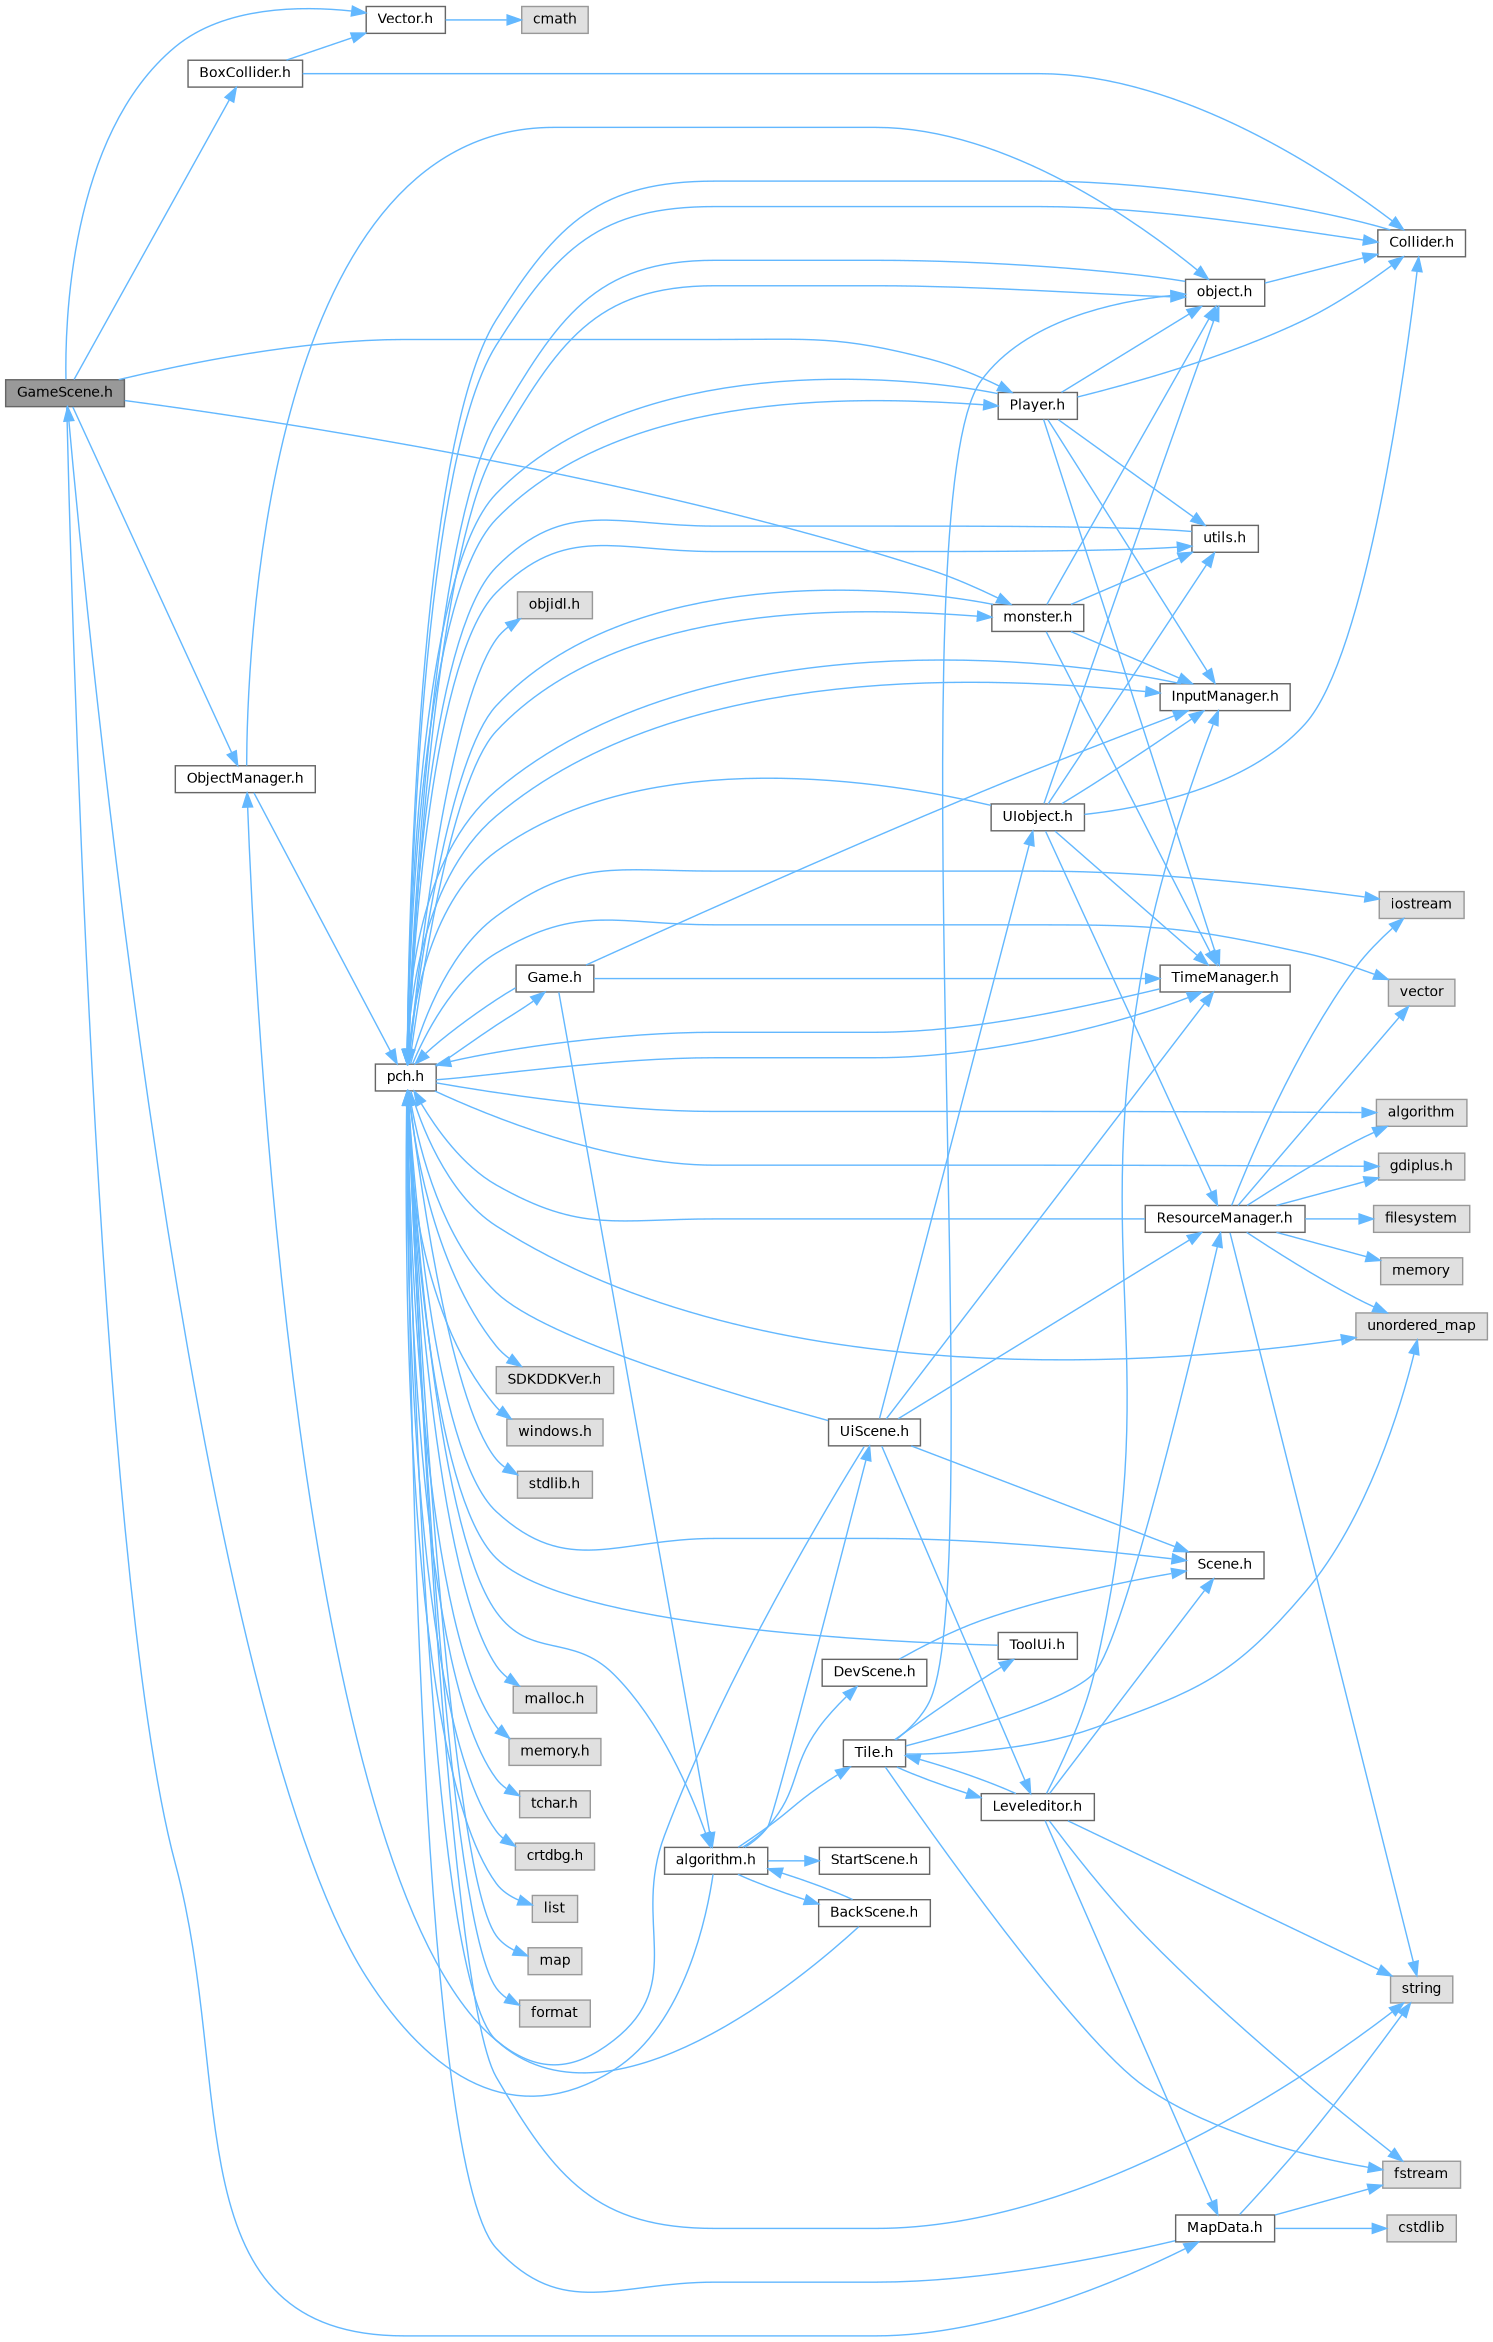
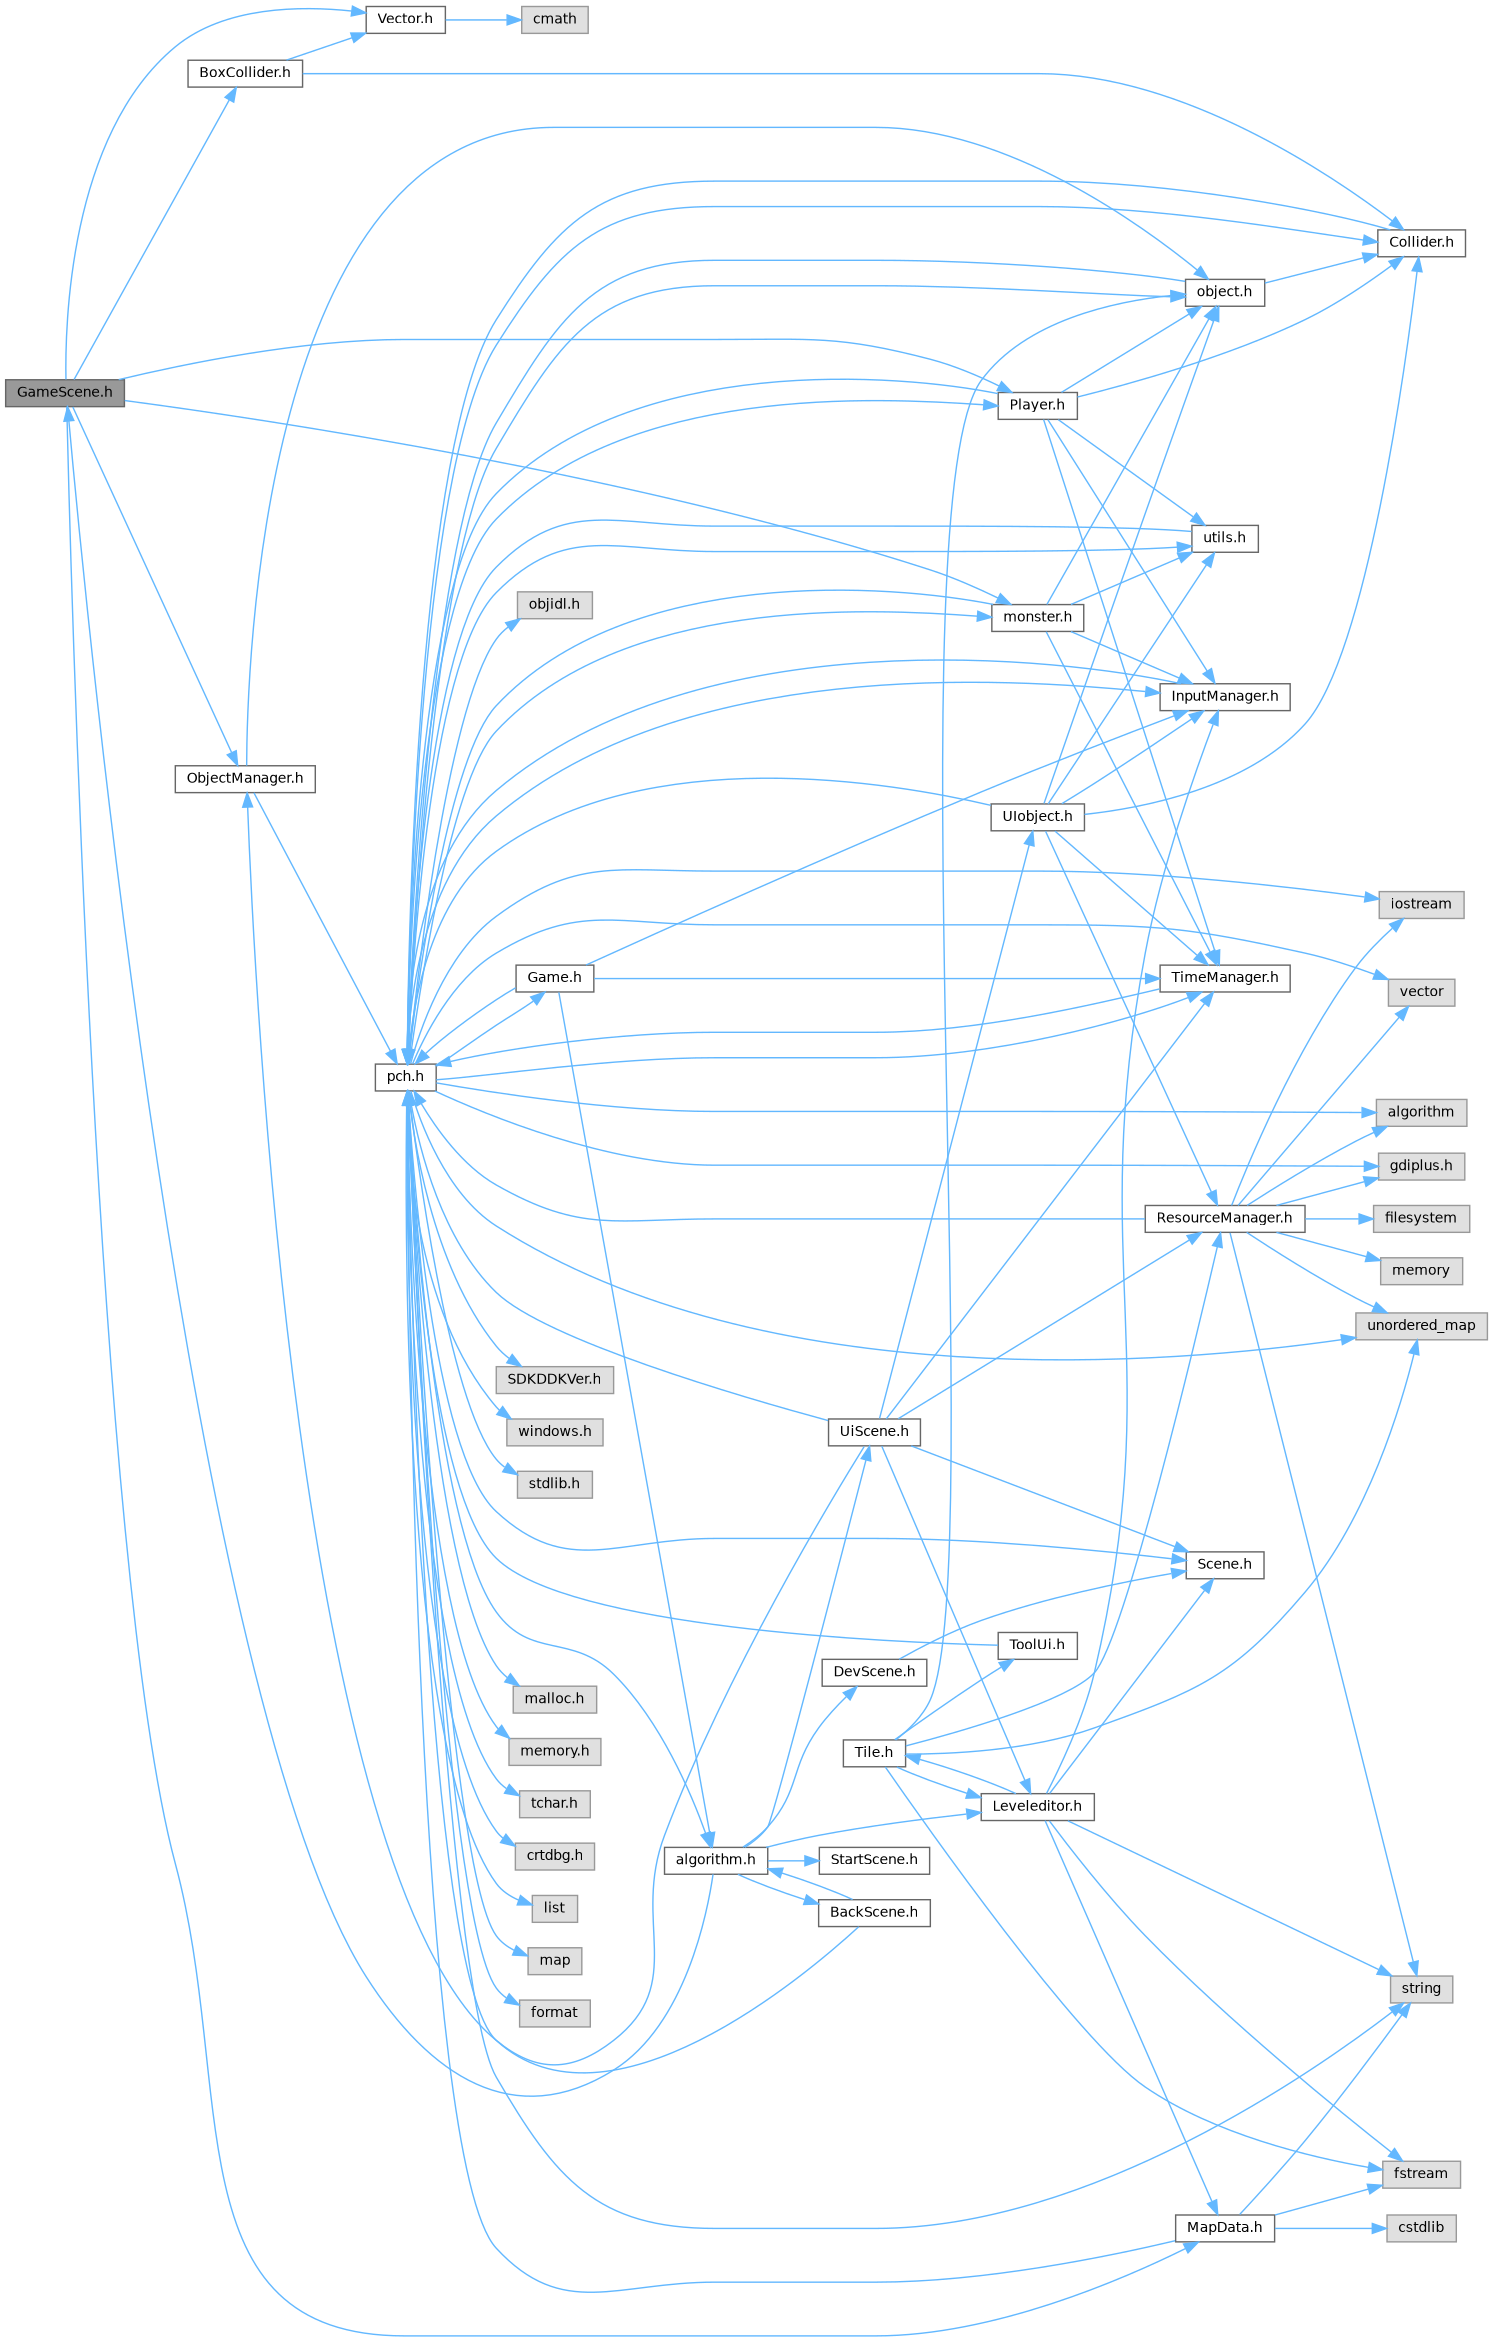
edge "algorithm.h" -> "Tile.h": now "algorithm.h" -> "Leveleditor.h"
